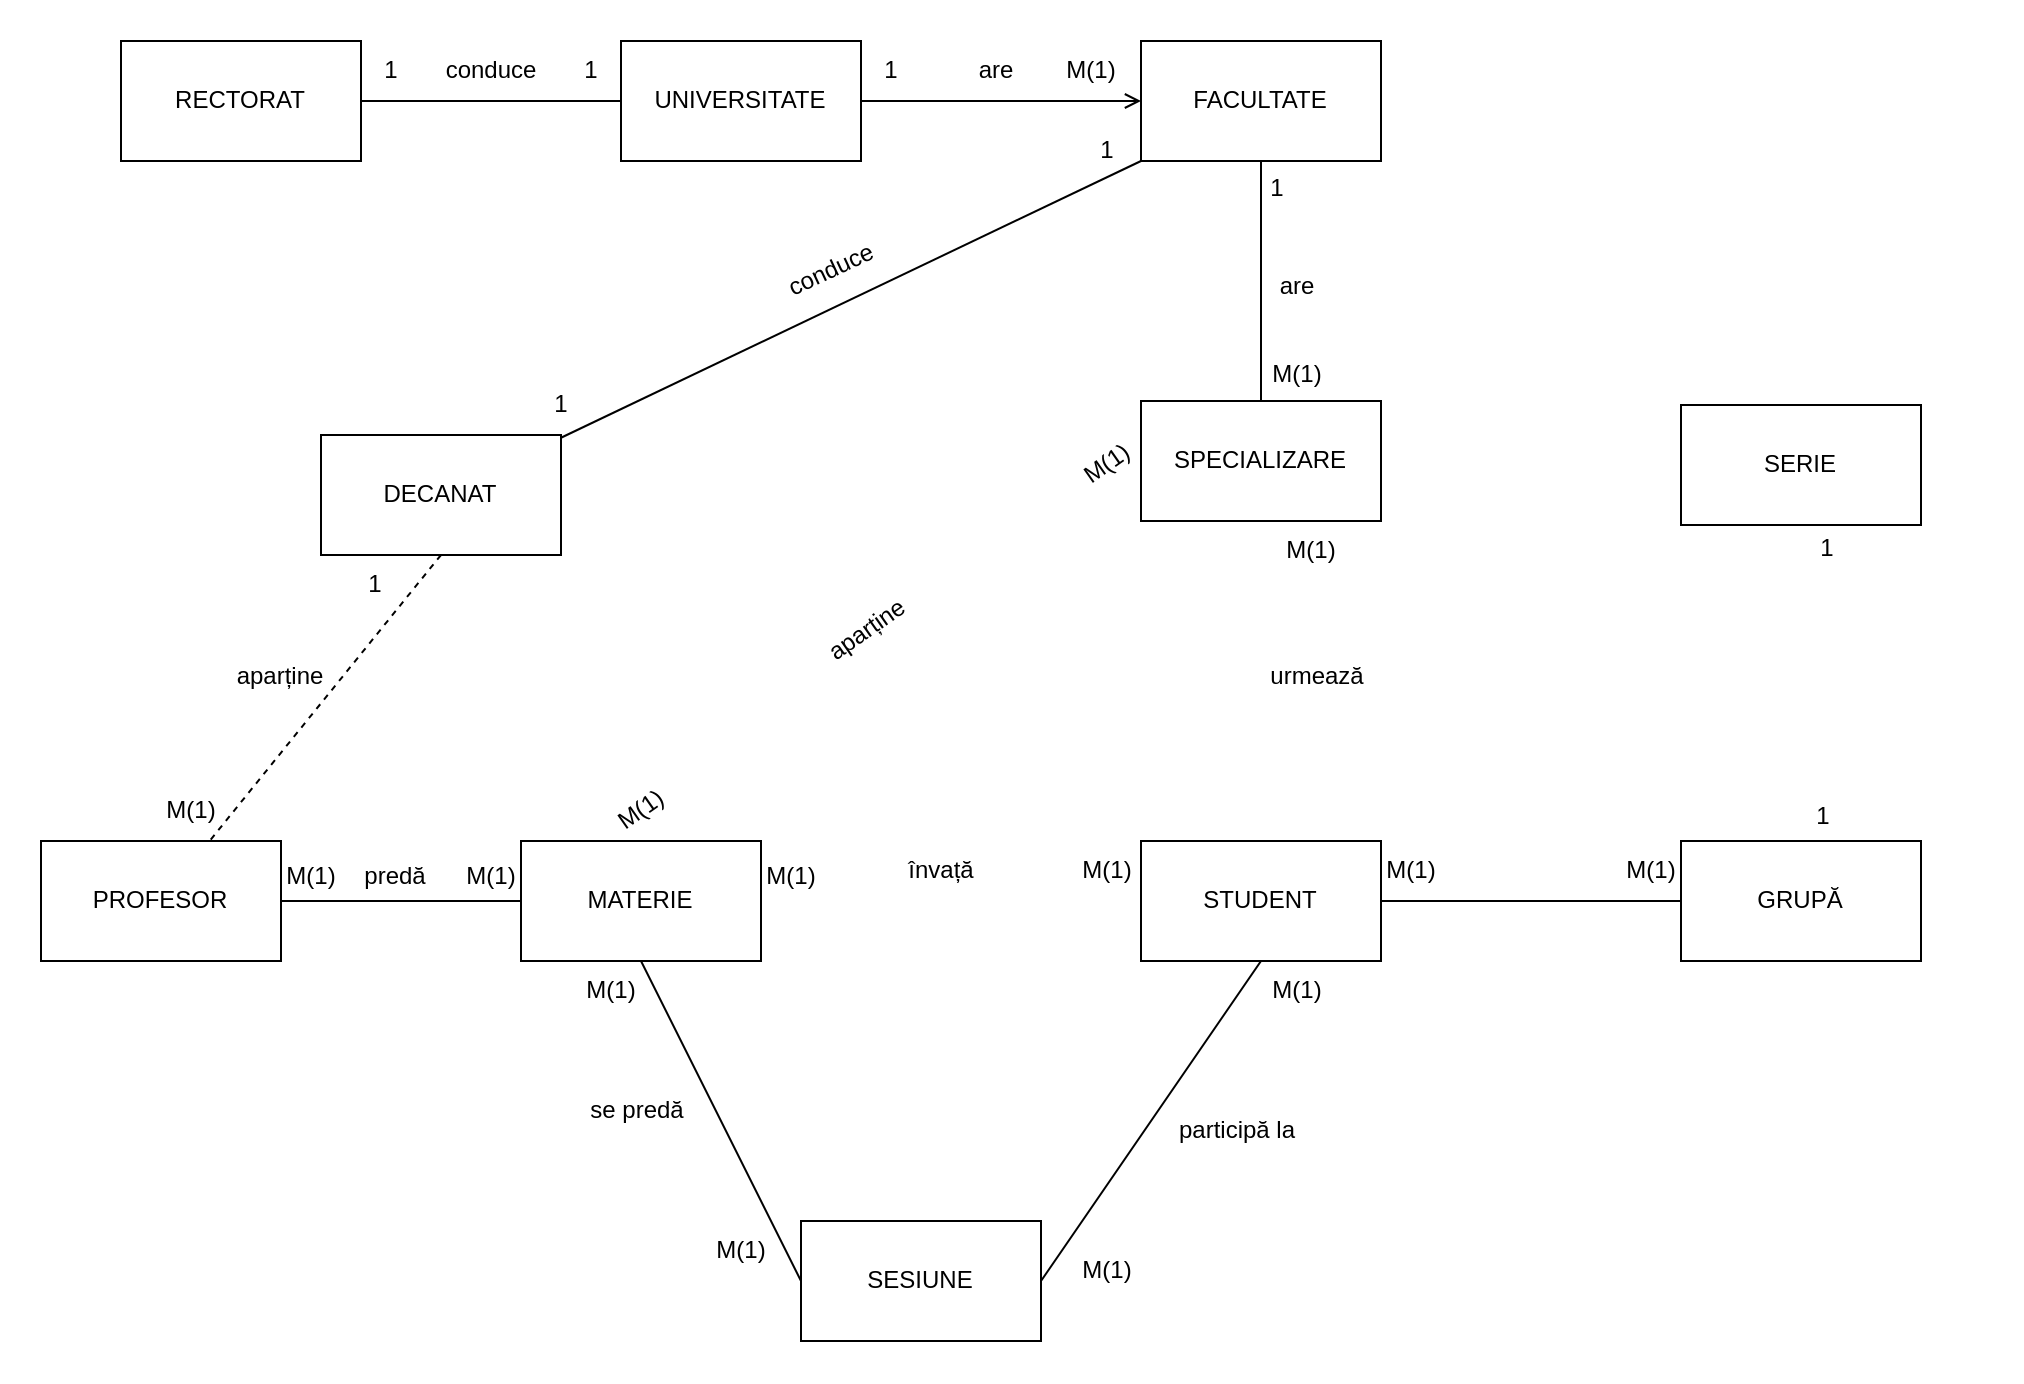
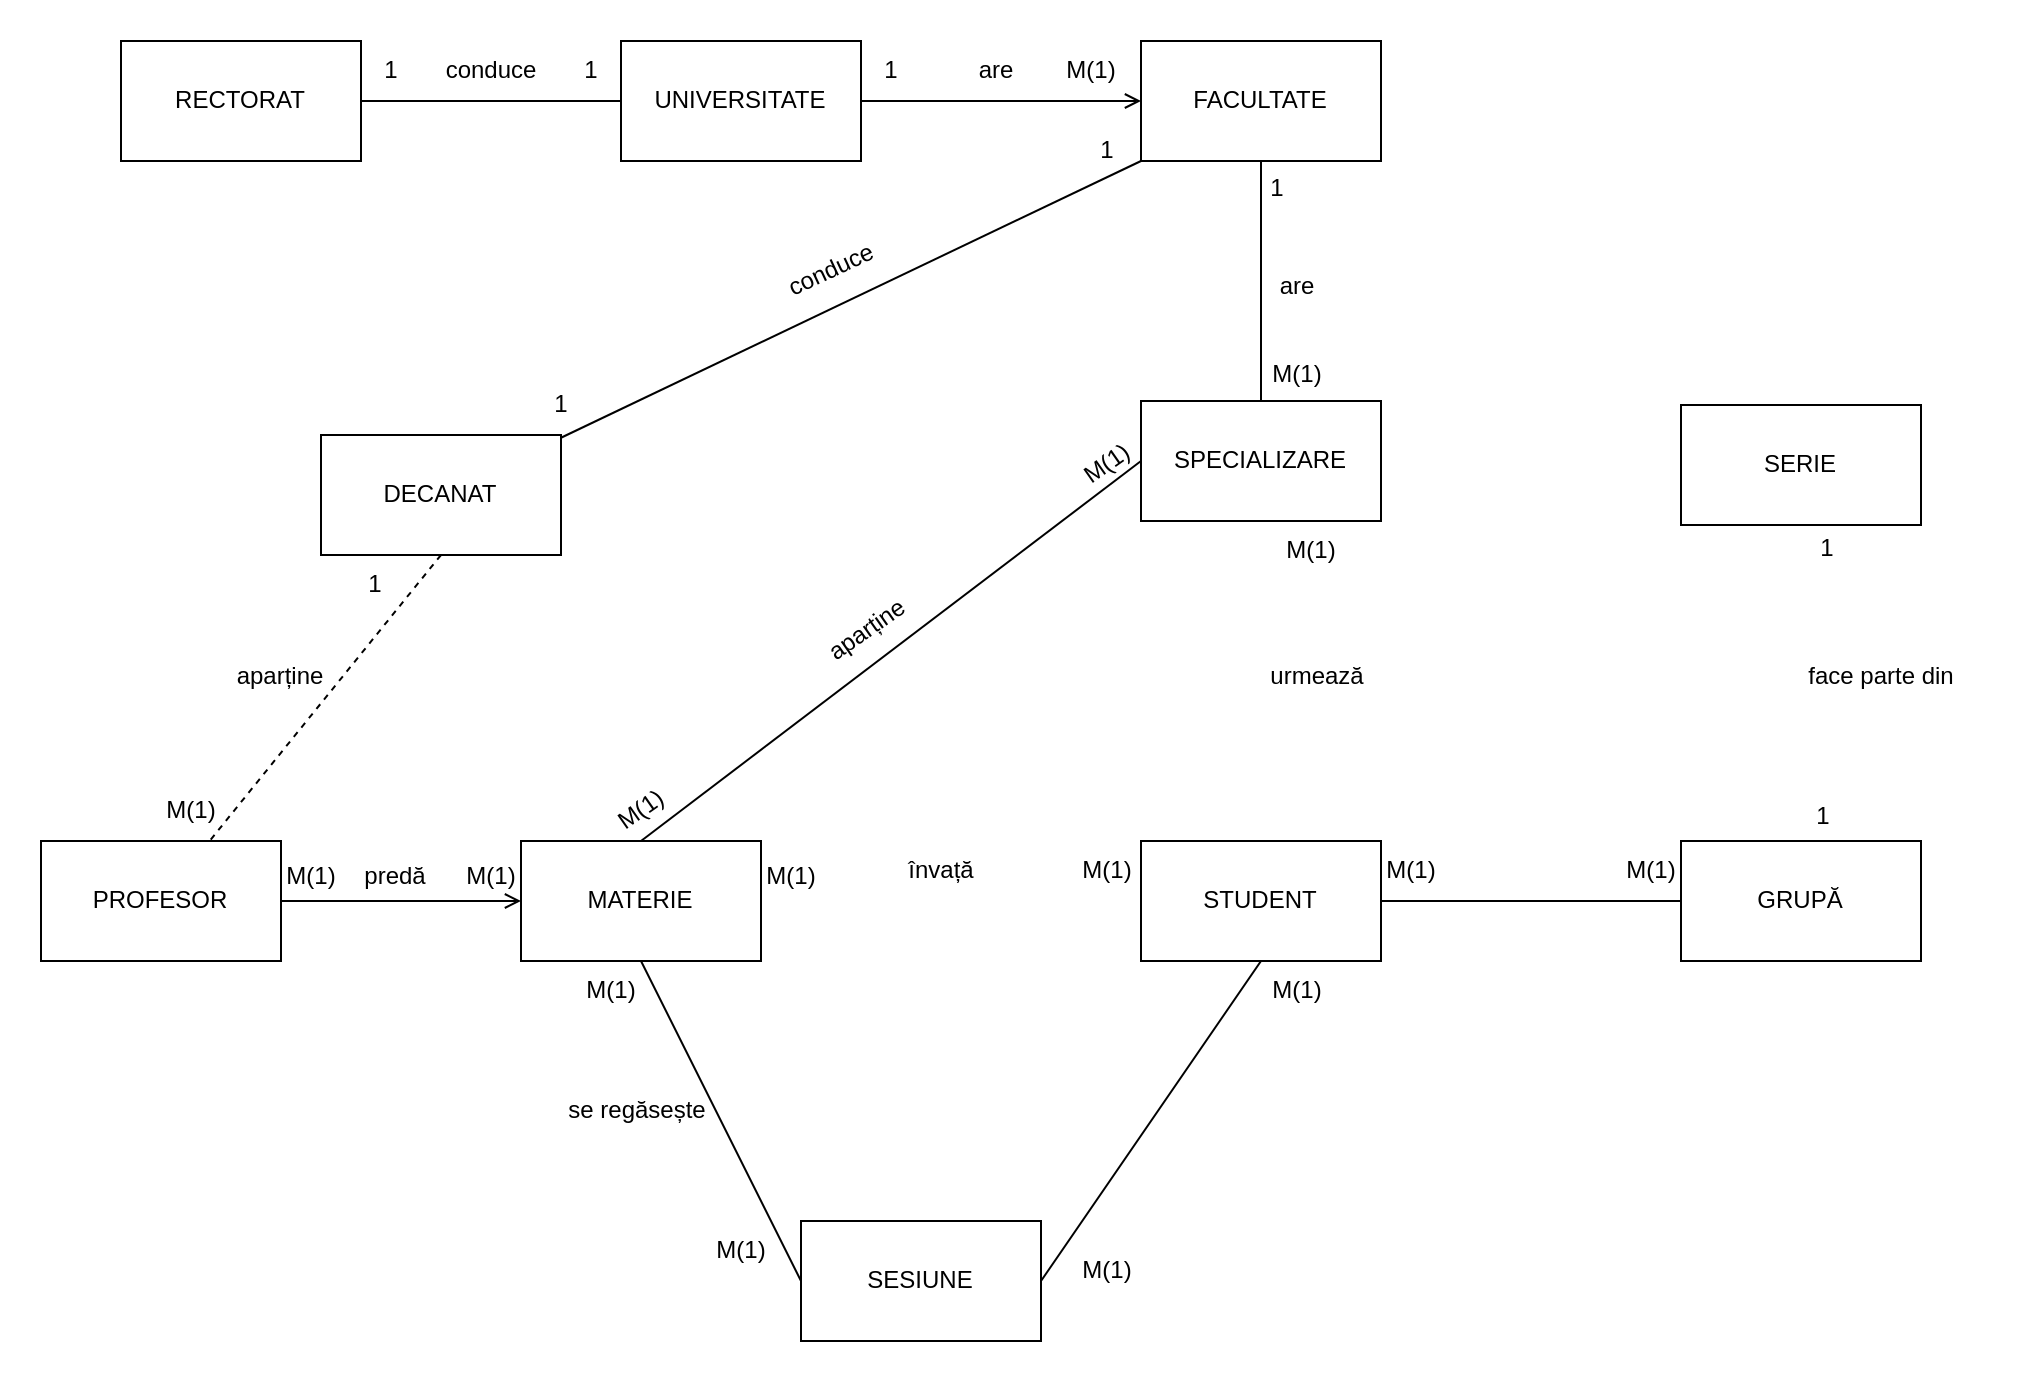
edge "SPECIALIZARE" -- "MATERIE": added
node "face parte din": added
edge "PROFESOR" -- "MATERIE": arrowhead none -> open
node "se predă": label "se predă" -> "se regăsește"
node "participă la": removed
